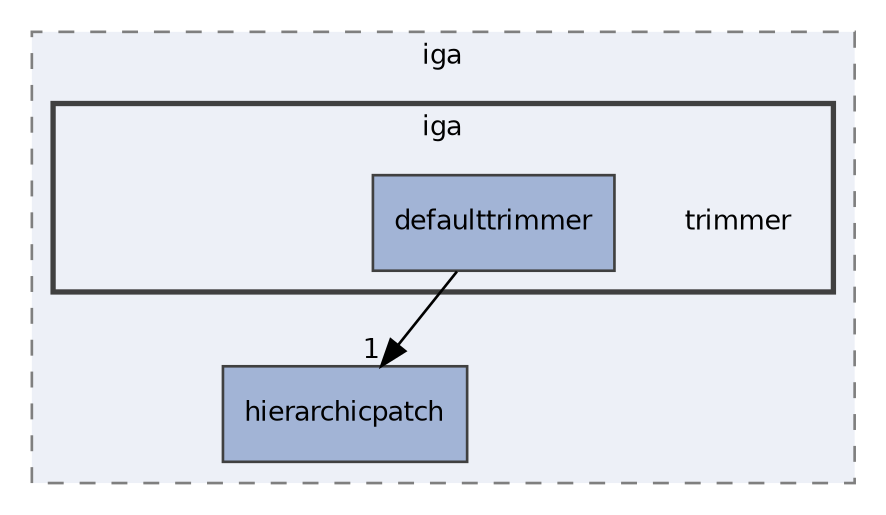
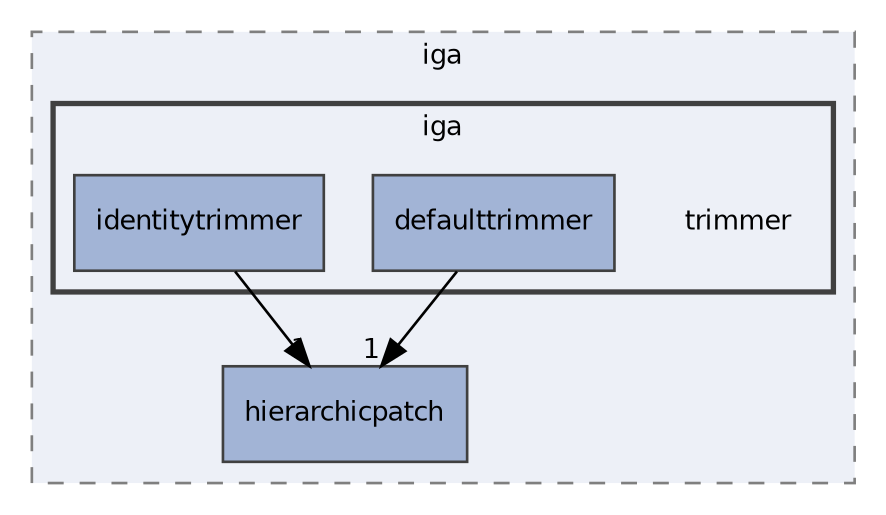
node "identitytrimmer": added
